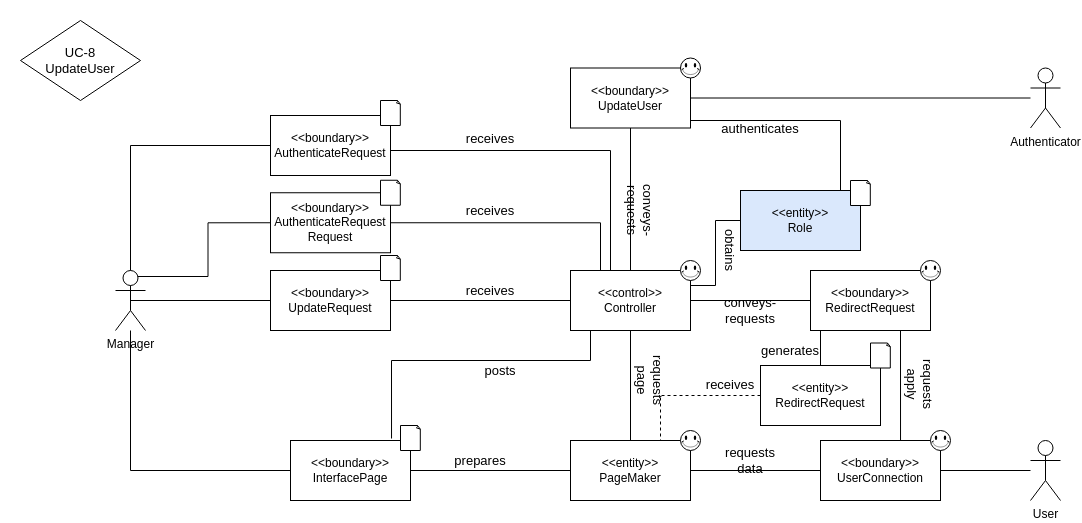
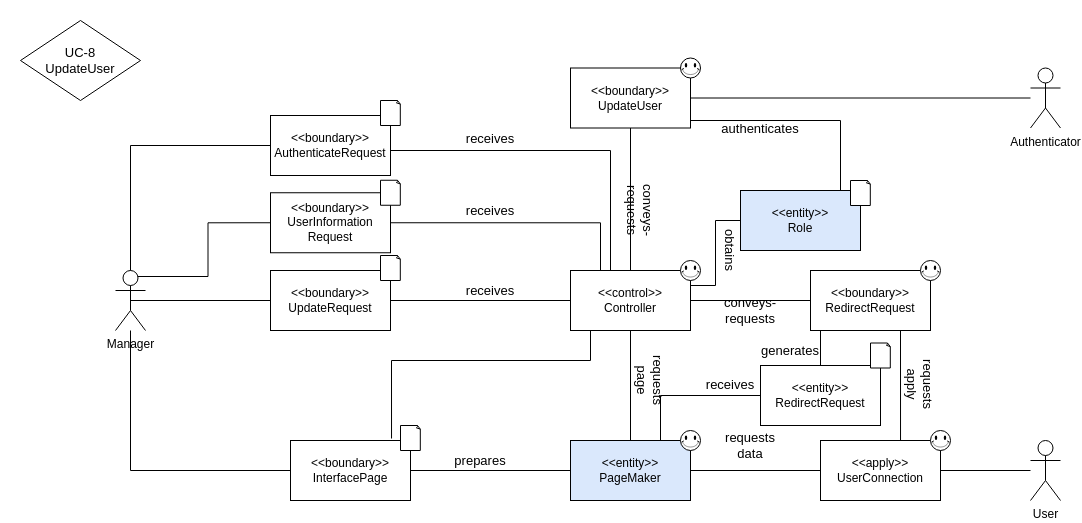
node "<<boundary>> AuthenticateRequest Request": label "<<boundary>> AuthenticateRequest Request" -> "<<boundary>> UserInformation Request"
node "posts": removed
edge "<<entity>> RedirectRequest" -- "<<entity>> PageMaker": style dashed -> solid
node "requests data": moved (751, 461) -> (751, 446)
node "<<entity>> PageMaker": fillcolor #ffffff -> #dae8fc
node "<<boundary>> UserConnection": label "<<boundary>> UserConnection" -> "<<apply>> UserConnection"
